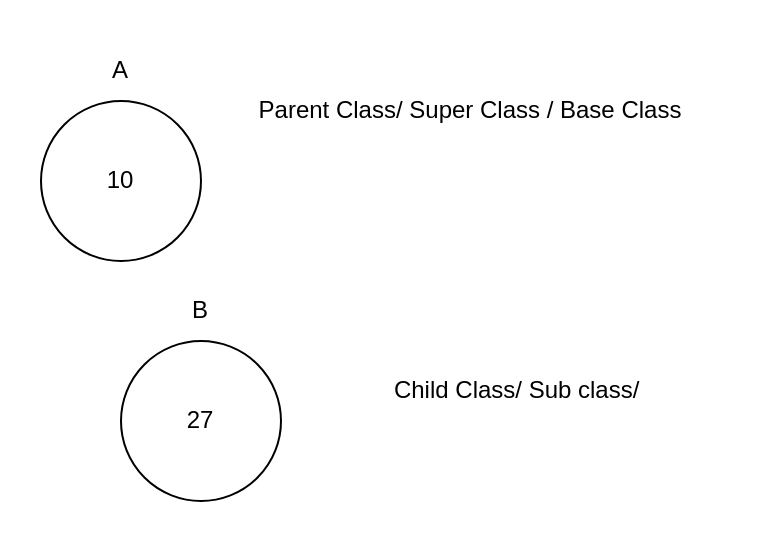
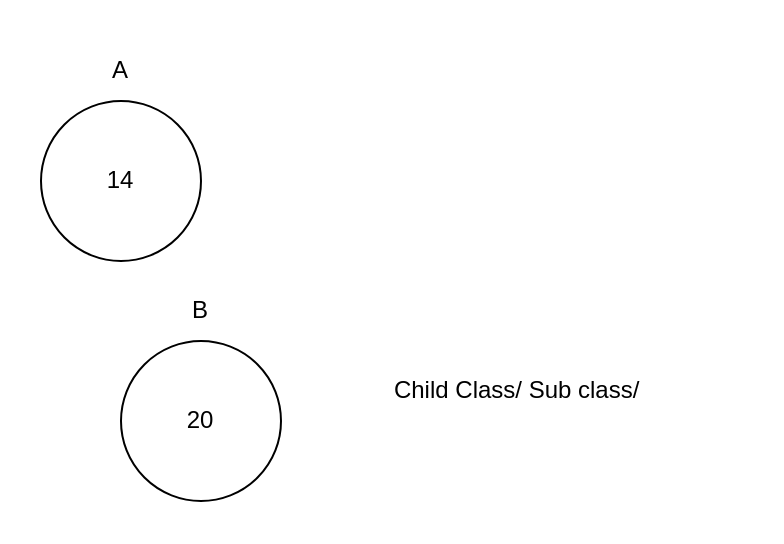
node "Parent Class/ Super Class / Base Class": removed
node "10": label "10" -> "14"
node "27": label "27" -> "20"
